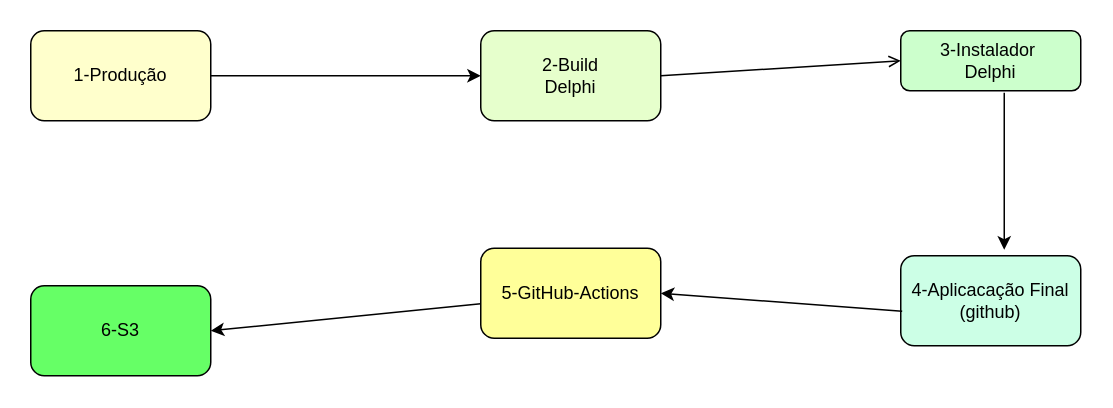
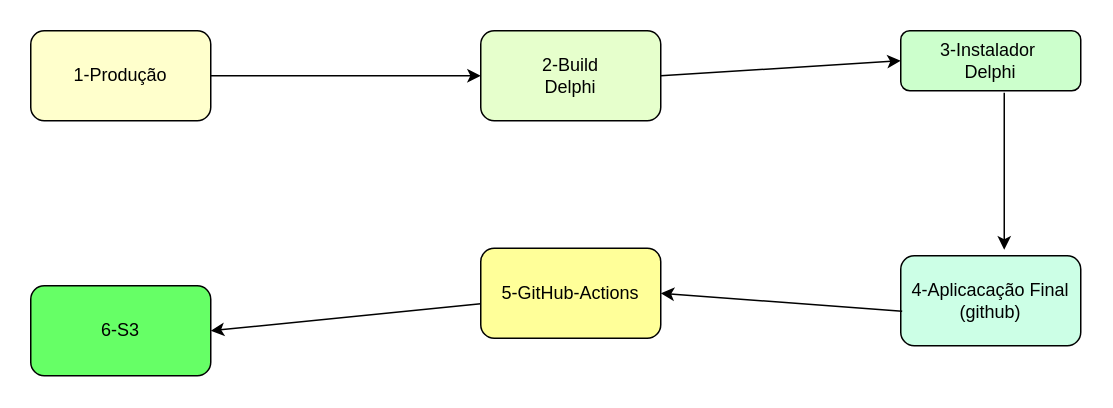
edge "2-Build Delphi" -> "3-Instalador Delphi": arrowhead open -> classic
